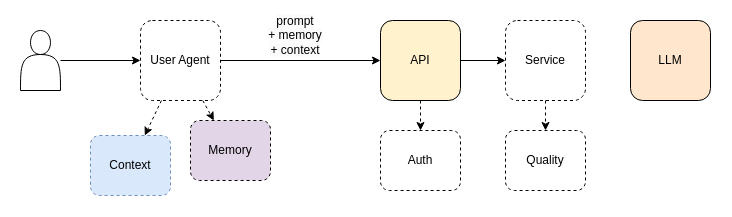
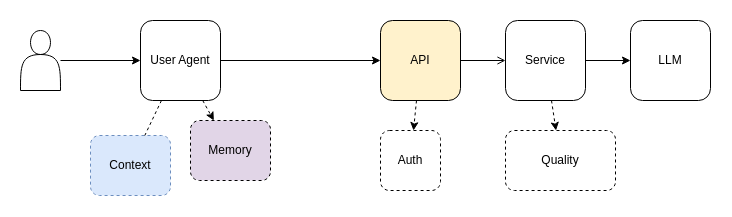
node "prompt+ memory+ context": removed
node "User Agent": style dashed -> solid
edge "API" -> "Service": arrowhead classic -> open
node "Service": style dashed -> solid
edge "Service" -> "LLM": added
node "LLM": fillcolor #ffe6cc -> #ffffff
edge "User Agent" -> "Context": arrowhead classic -> none
node "Auth": size 80x60 -> 60x60
node "Quality": size 80x60 -> 110x60
